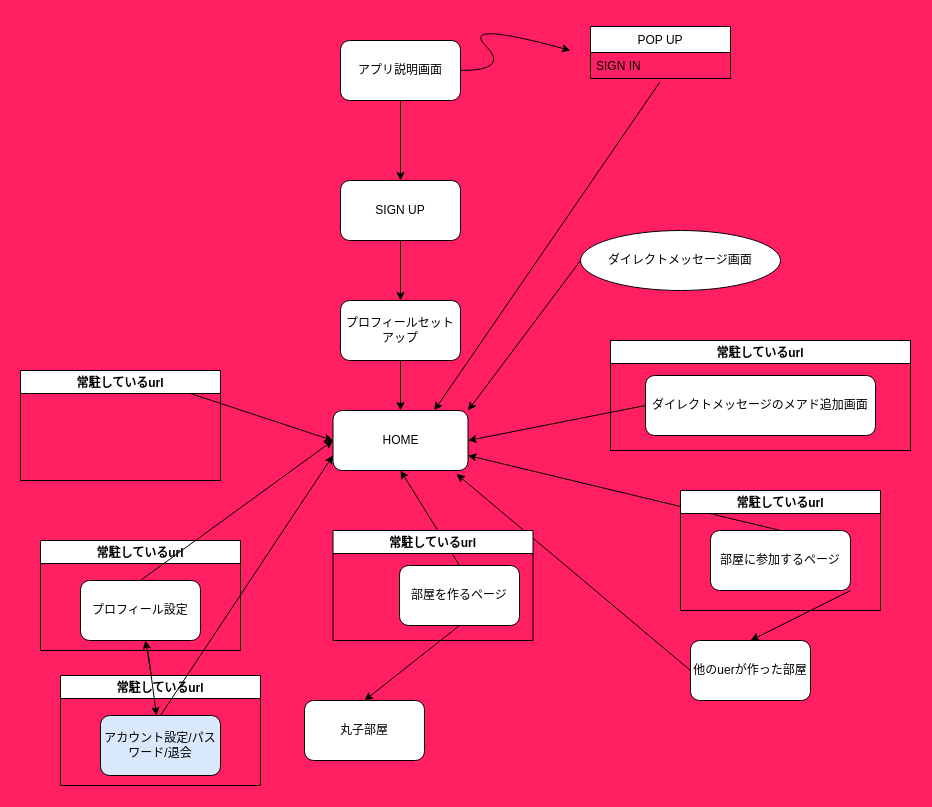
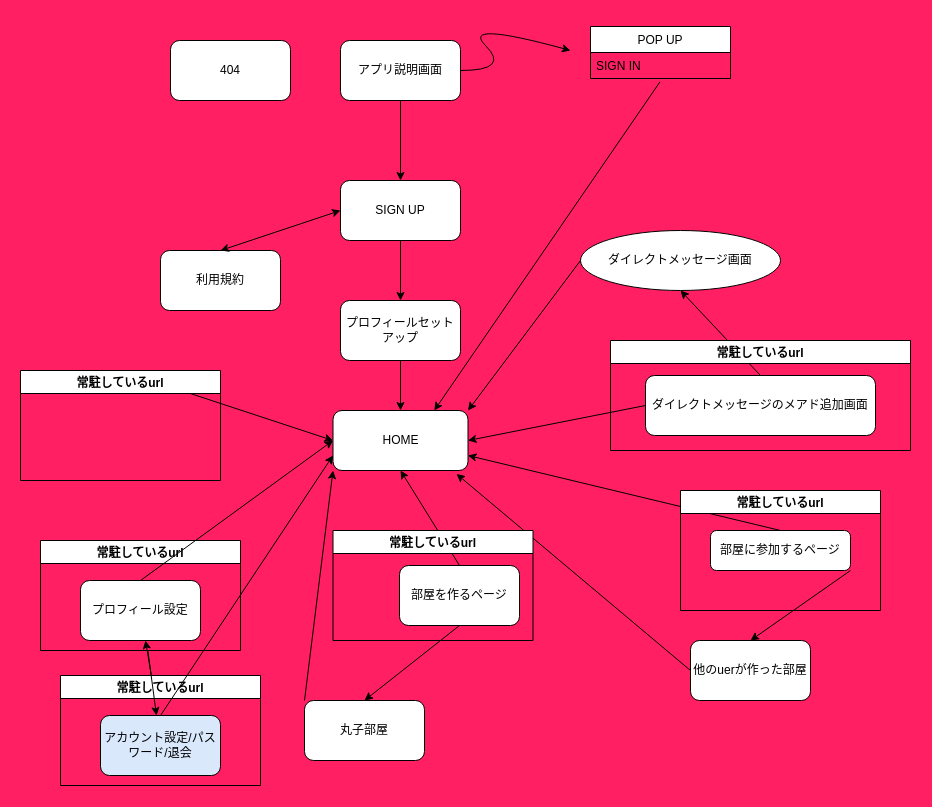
node "404": added
edge "SIGN UP" -- "利用規約": added
node "利用規約": added
edge "ダイレクトメッセージのメアド追加画面" -> "ダイレクトメッセージ画面": added
node "部屋に参加するページ": size 140x60 -> 140x40
edge "丸子部屋" -> "HOME": added
